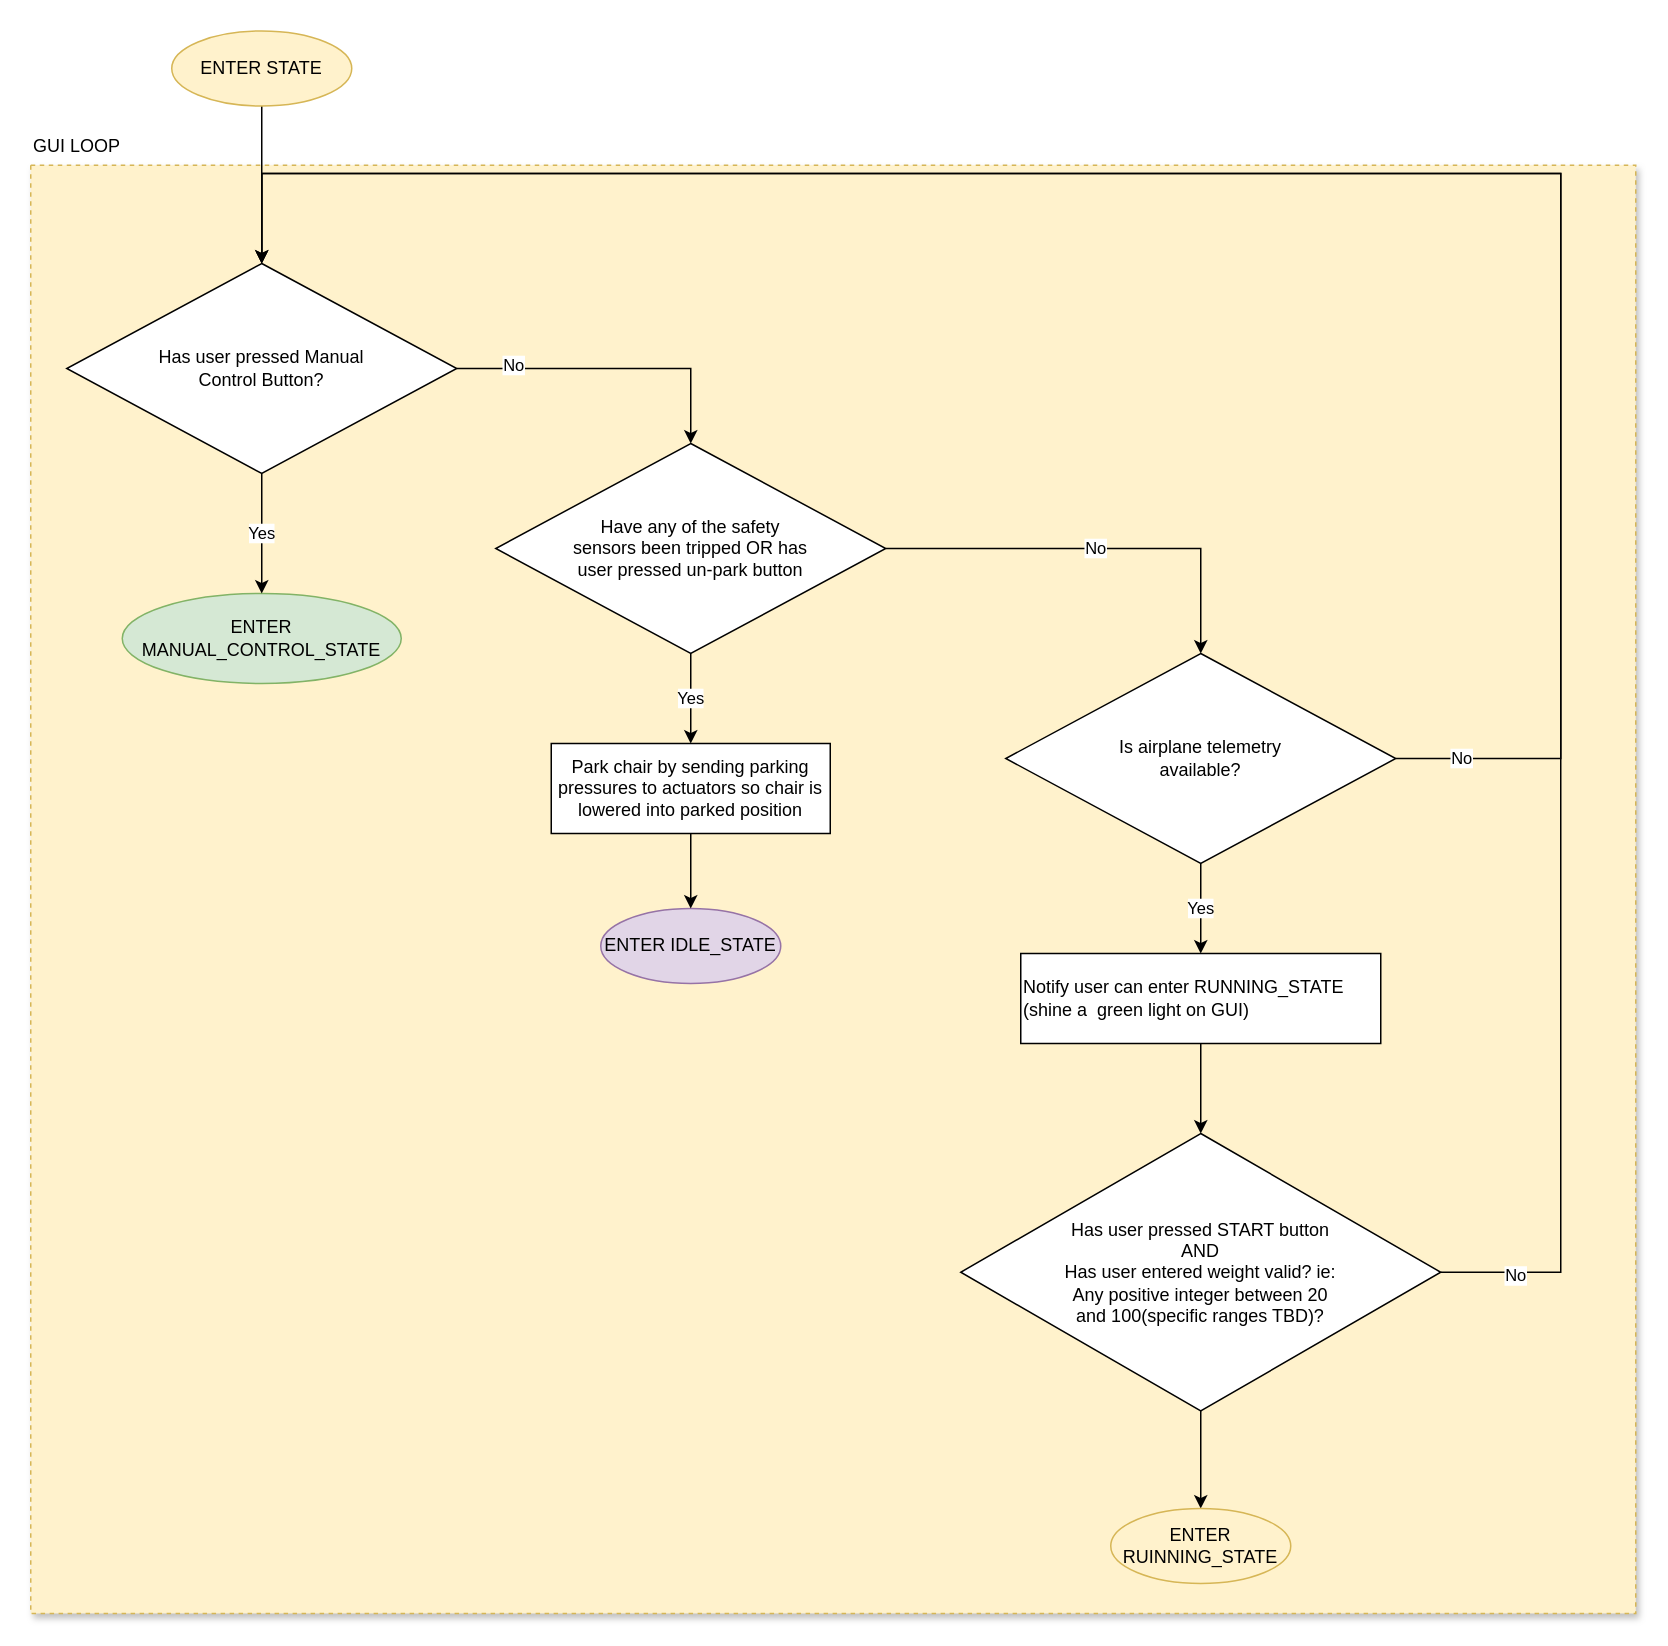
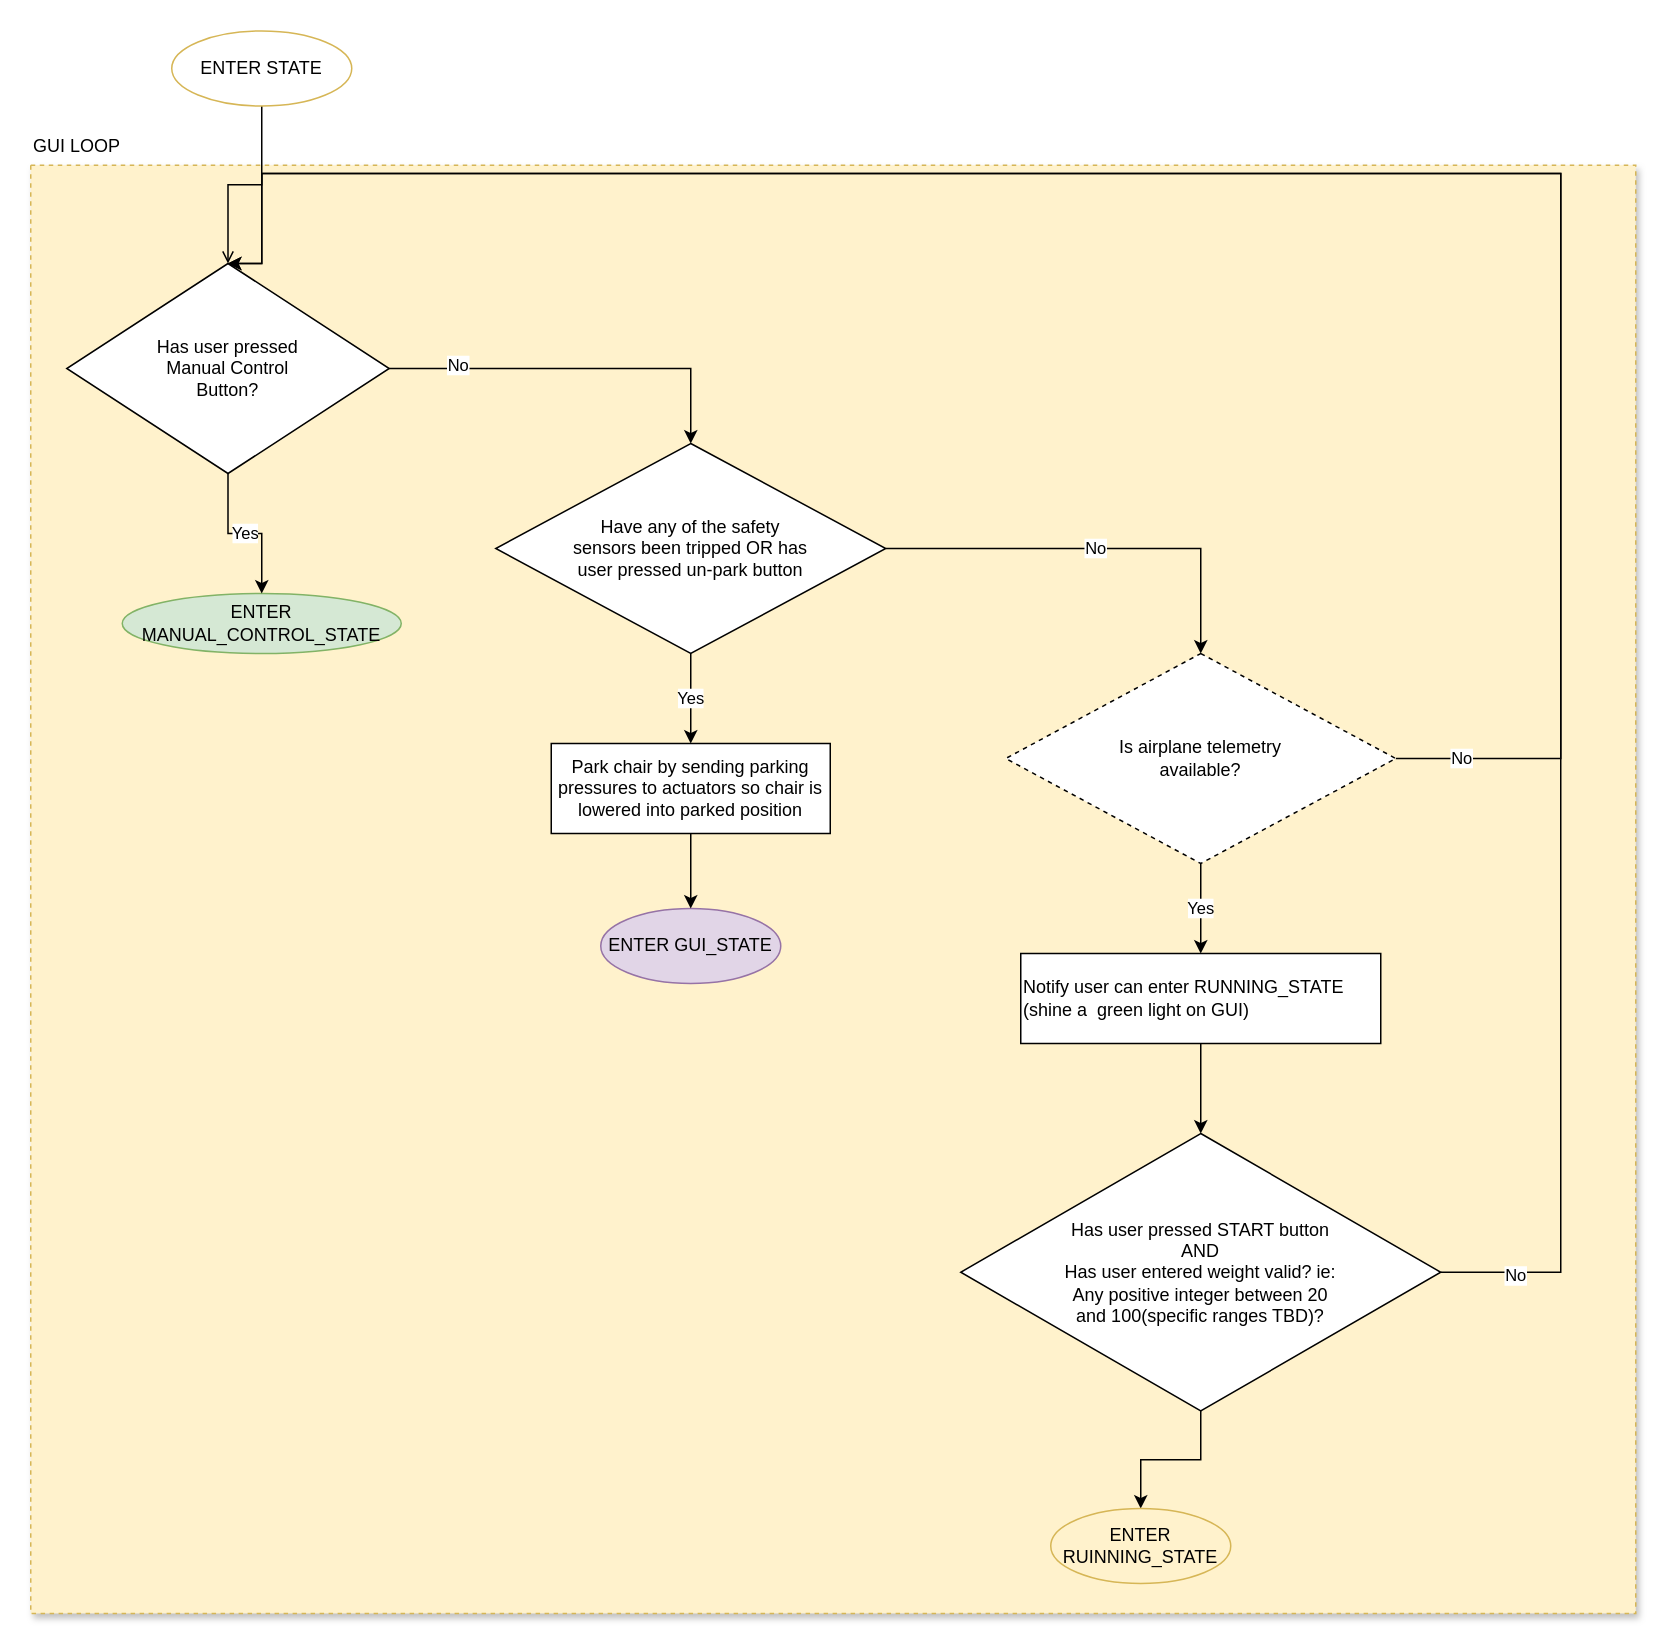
node "ENTER STATE": fillcolor #fff2cc -> #ffffff
node "Has user pressed Manual Control Button?": size 390x210 -> 323x210
node "ENTER MANUAL_CONTROL_STATE": size 279x90 -> 279x60
node "Is airplane telemetry available?": style solid -> dashed
node "ENTER IDLE_STATE": label "ENTER IDLE_STATE" -> "ENTER GUI_STATE"
node "ENTER RUINNING_STATE": moved (1201, 1546) -> (1141, 1546)
